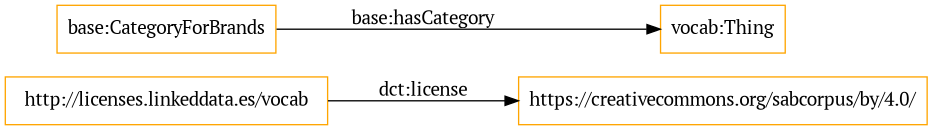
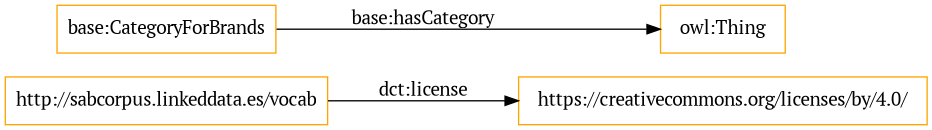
node "vocab:Thing": label "vocab:Thing" -> "owl:Thing"
node "http://licenses.linkeddata.es/vocab": label "http://licenses.linkeddata.es/vocab" -> "http://sabcorpus.linkeddata.es/vocab"
node "https://creativecommons.org/sabcorpus/by/4.0/": label "https://creativecommons.org/sabcorpus/by/4.0/" -> "https://creativecommons.org/licenses/by/4.0/"
